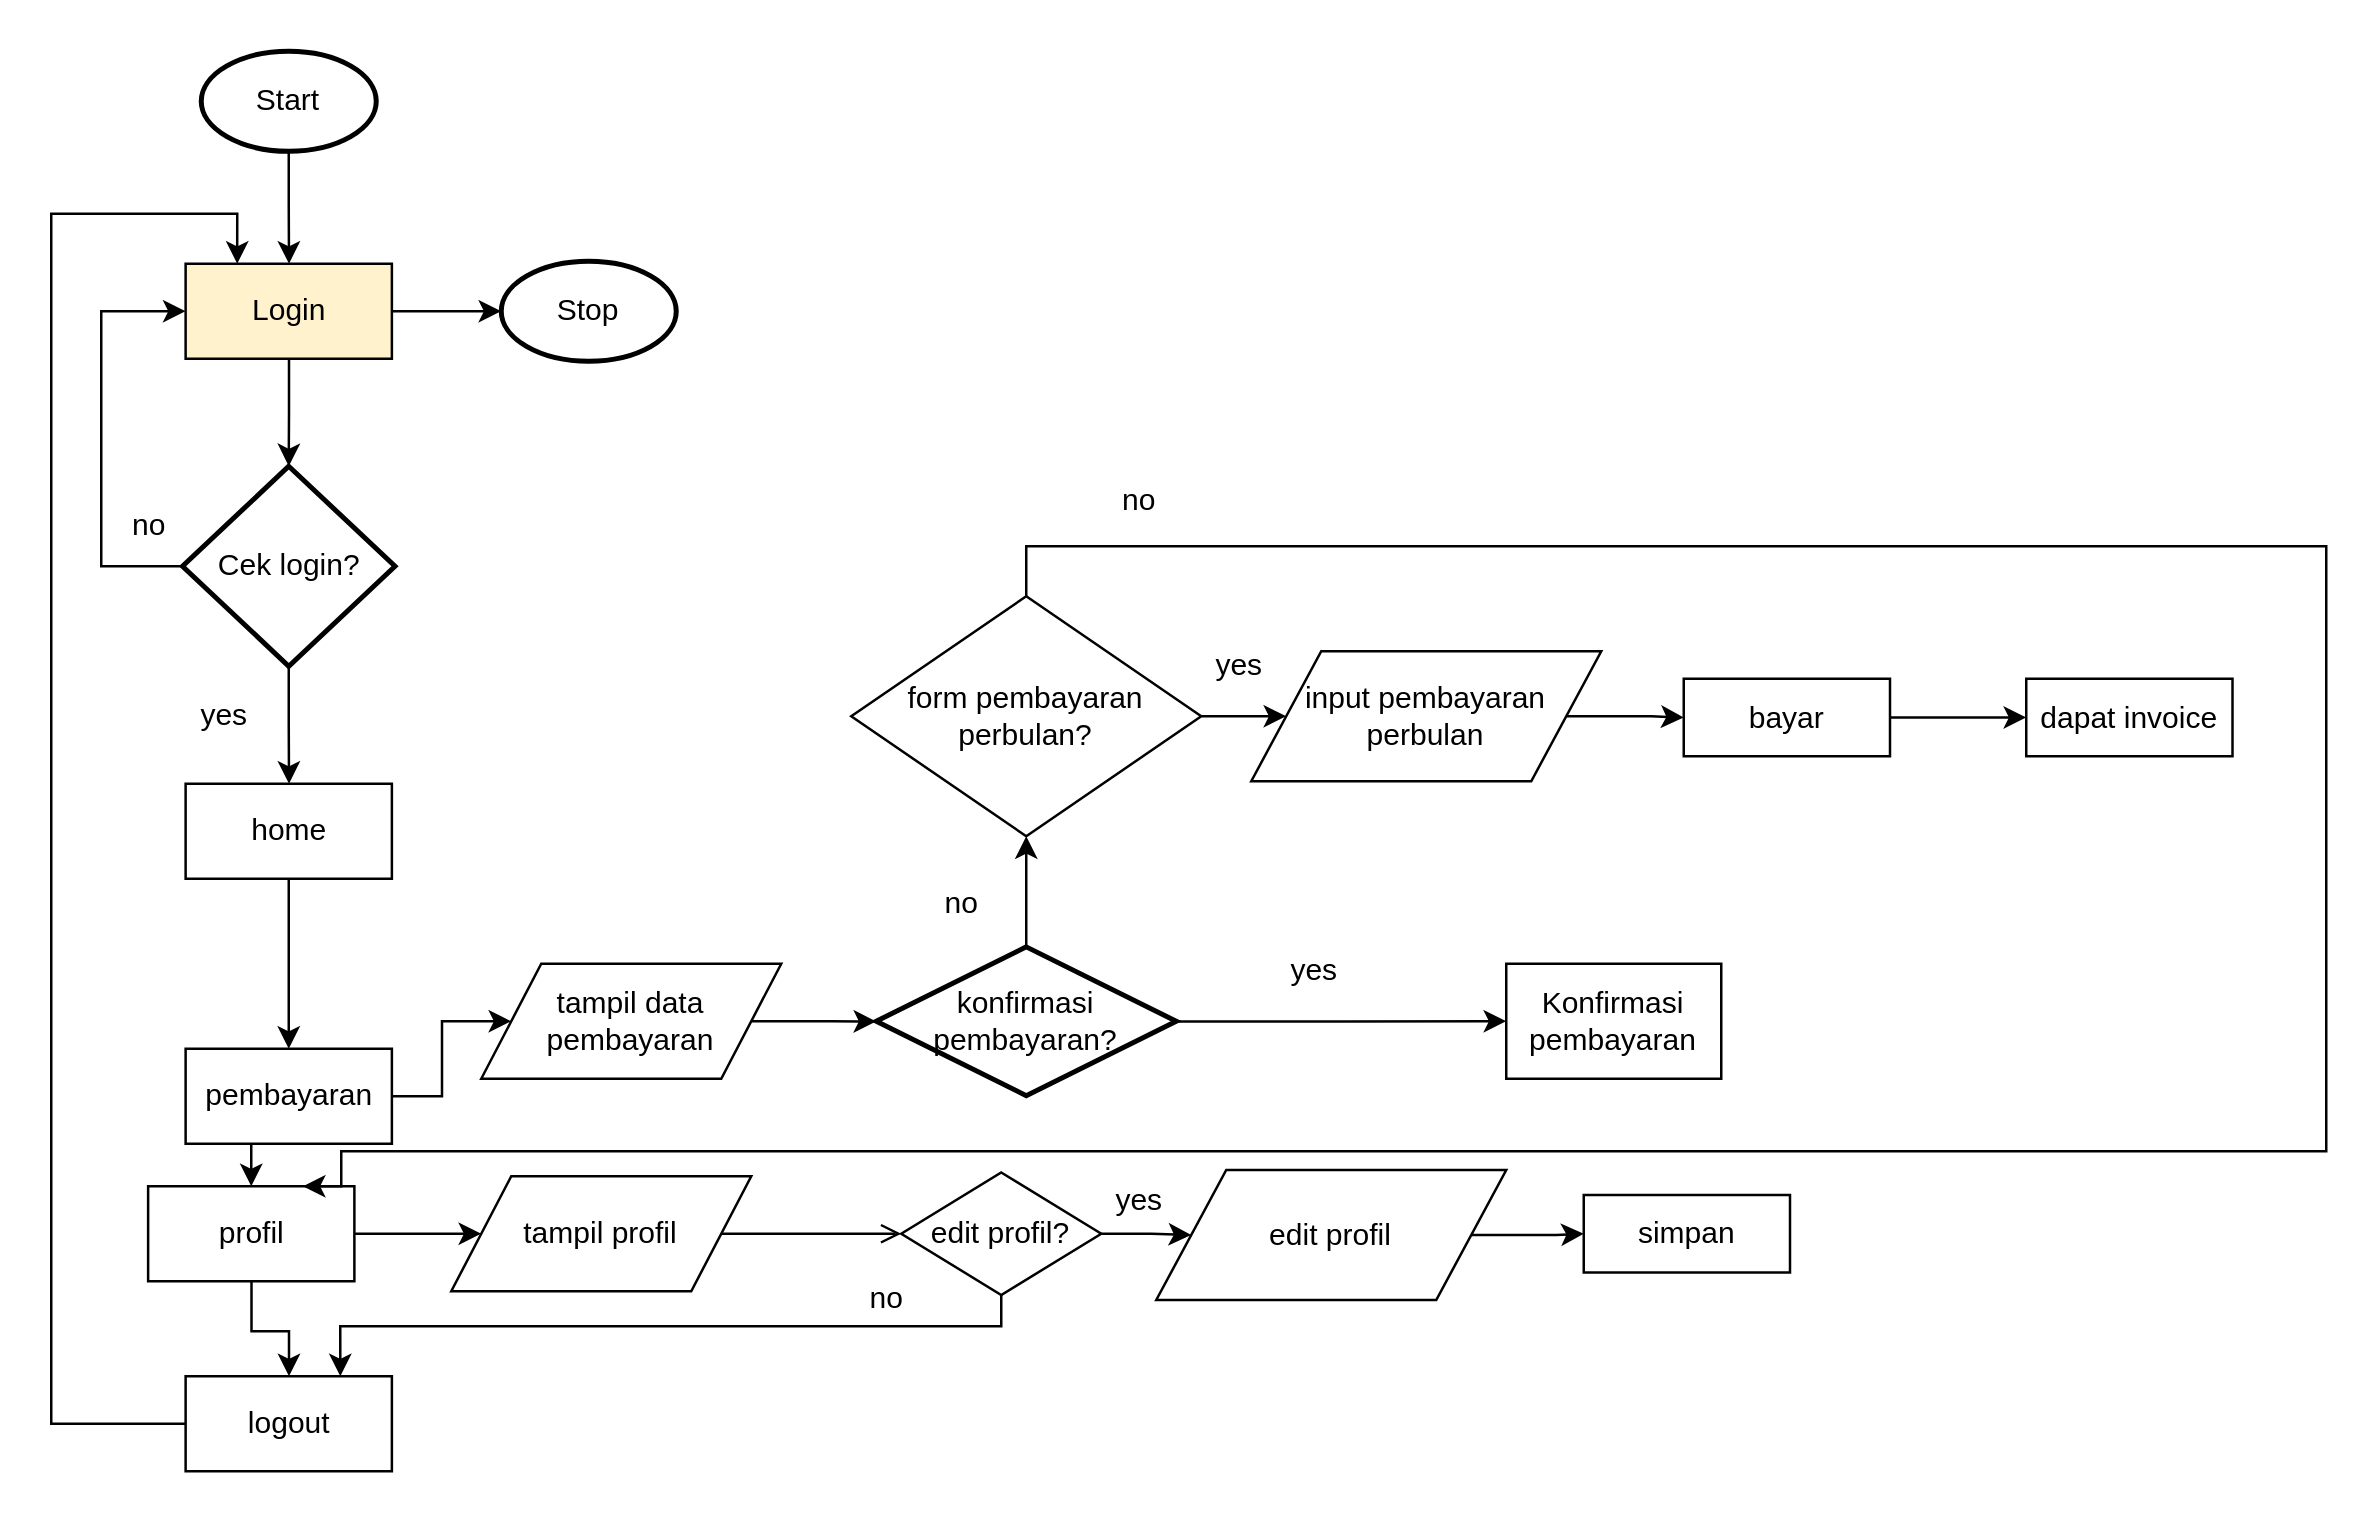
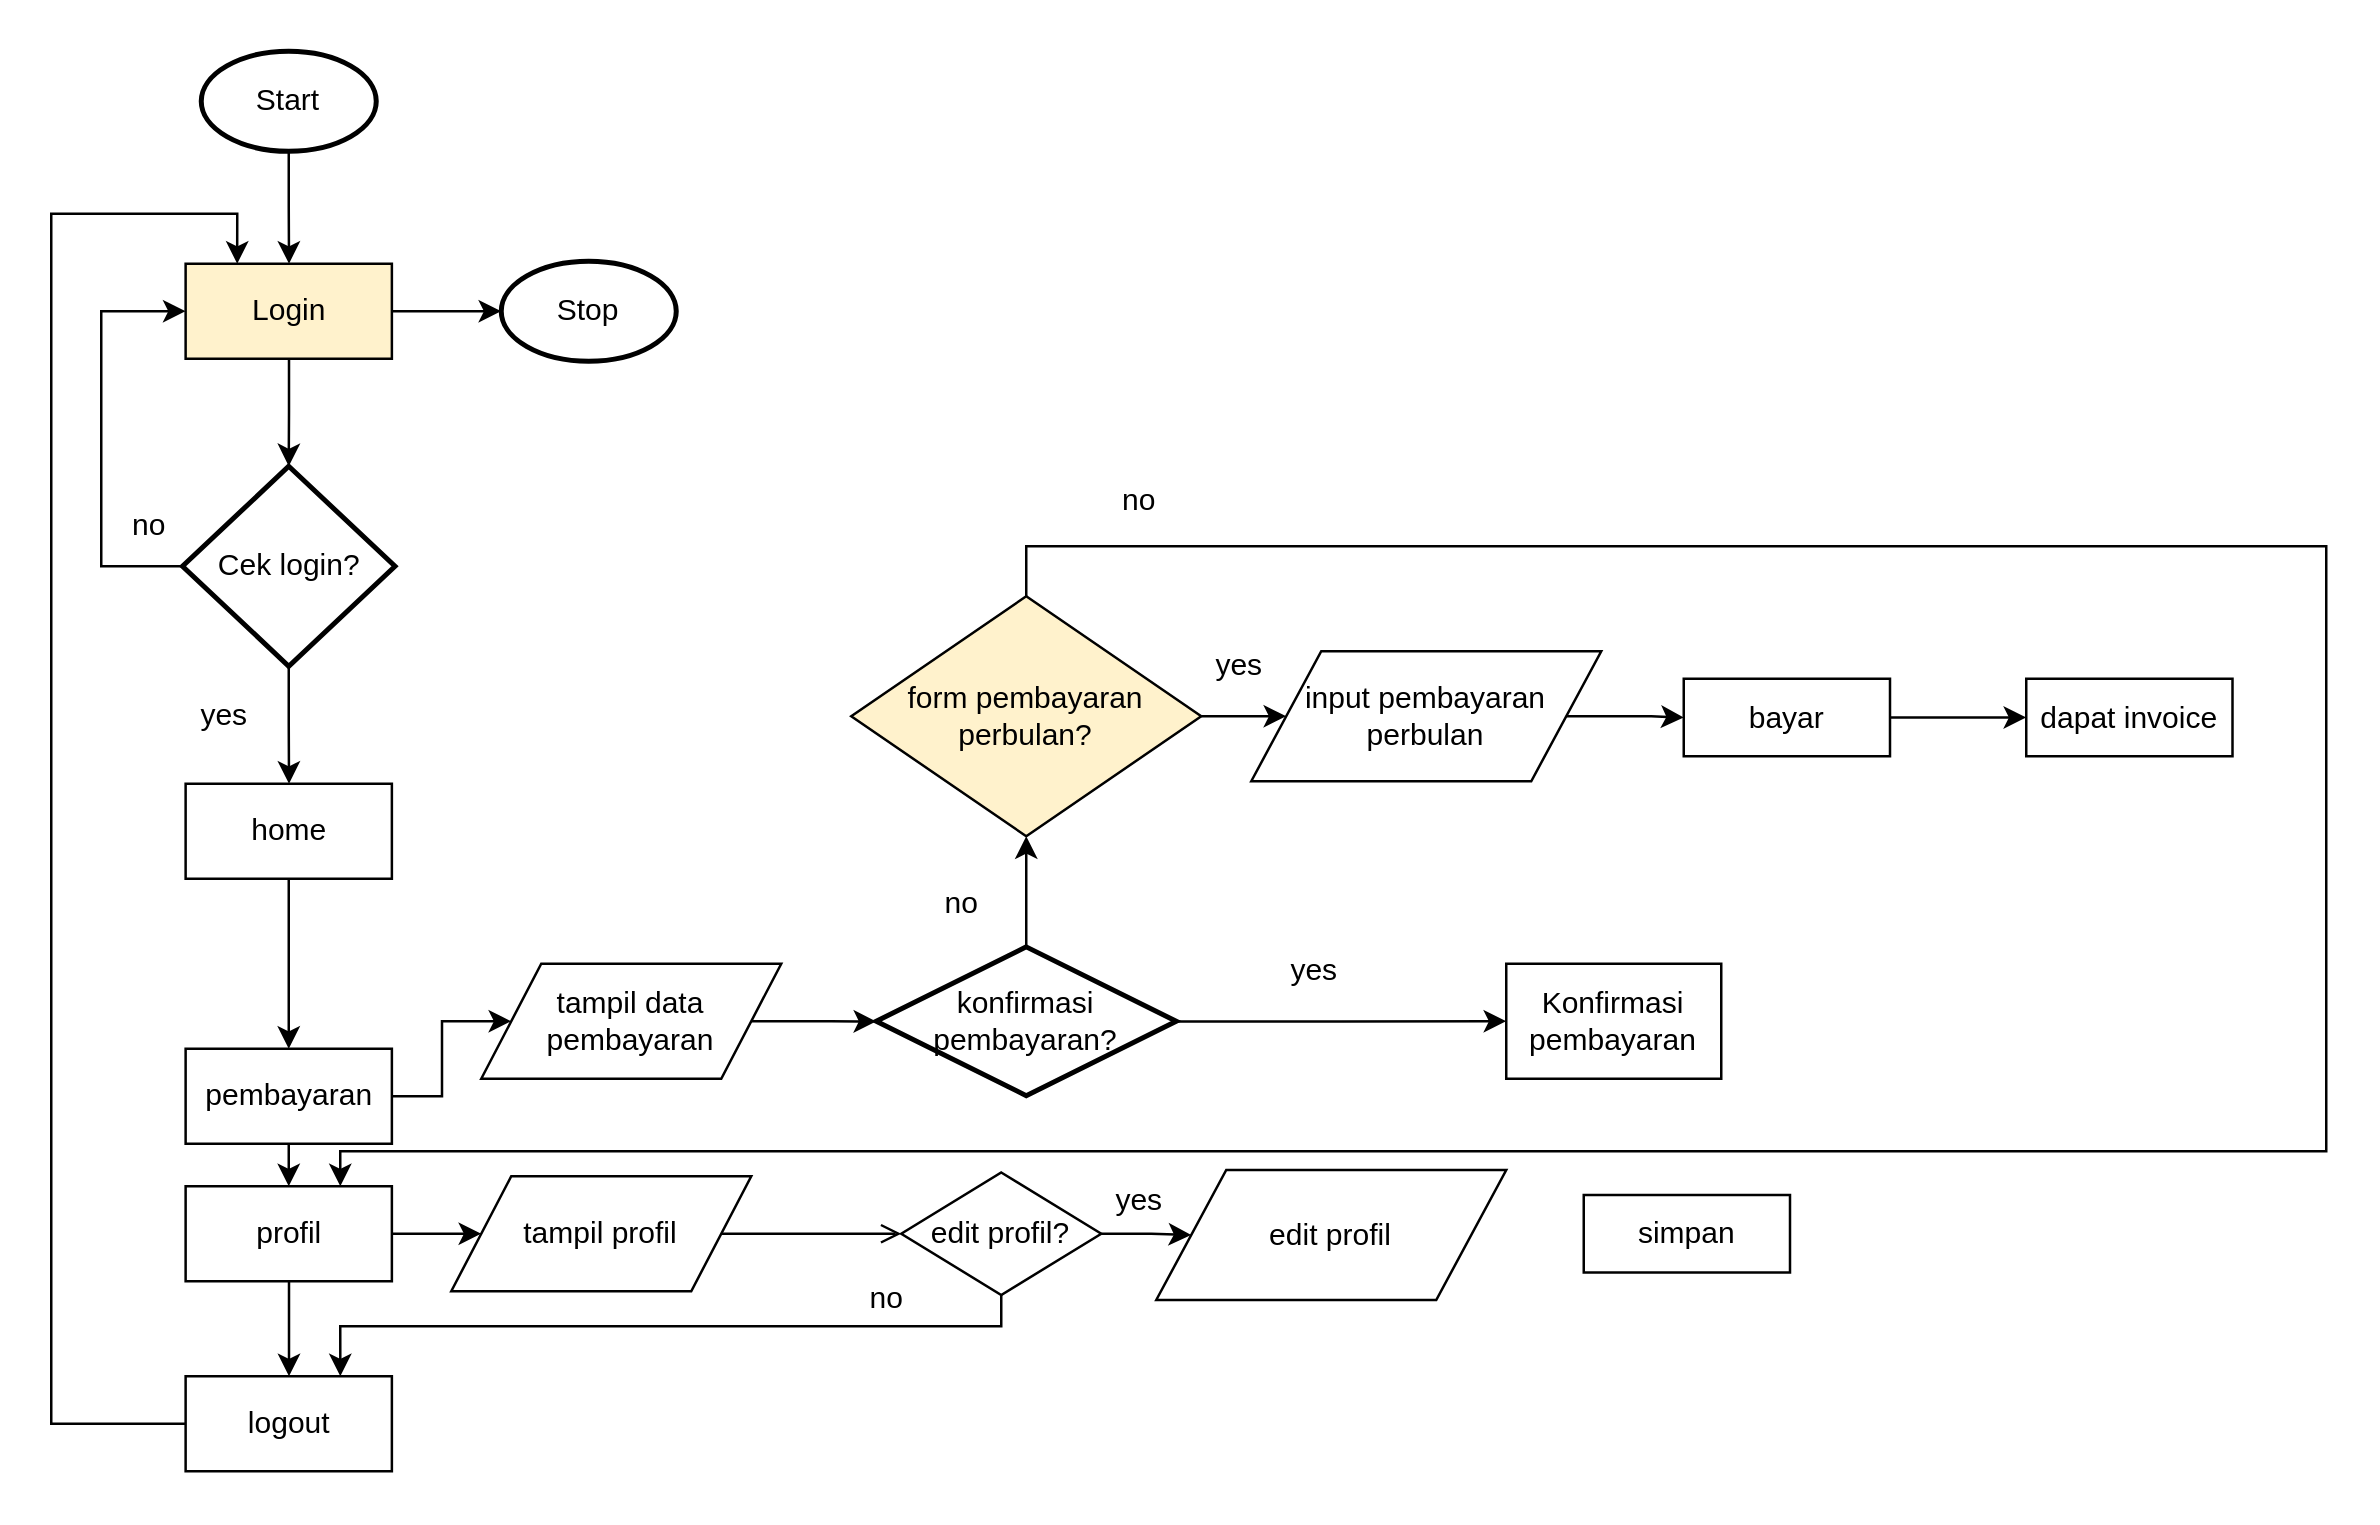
node "form pembayaran perbulan?": fillcolor #ffffff -> #fff2cc
node "profil": moved (251, 1234) -> (289, 1234)
edge "edit profil" -> "simpan": removed
